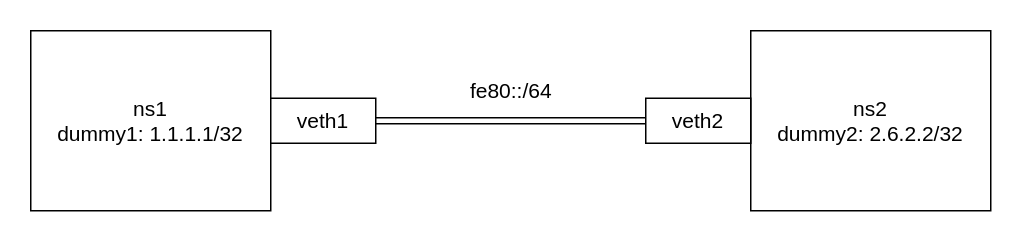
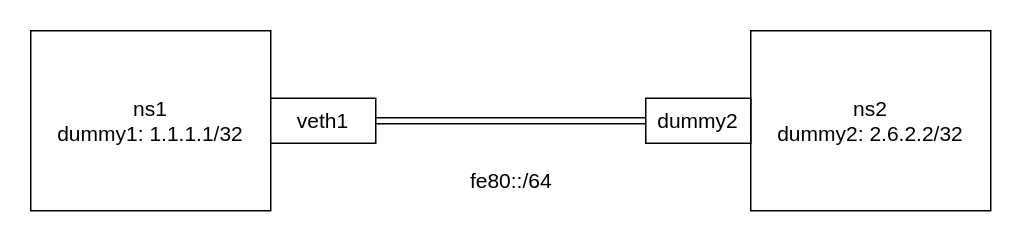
node "fe80::/64": moved (511, 91) -> (511, 181)
node "veth2": label "veth2" -> "dummy2"
